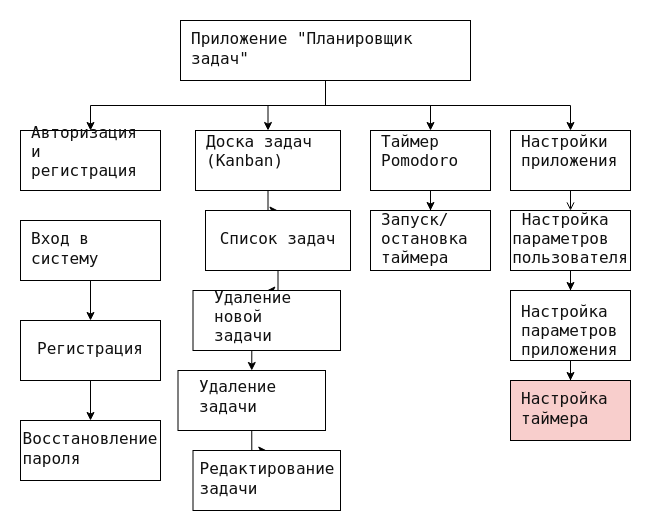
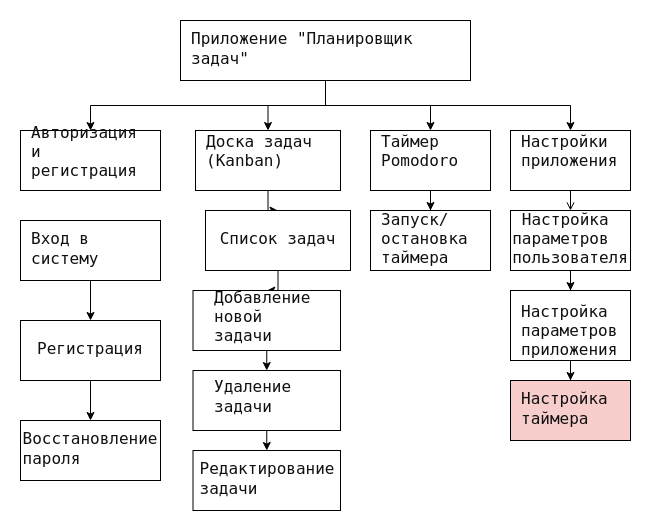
node "Удаление новой задачи": label "Удаление новой задачи" -> "Добавление новой задачи"
node "Удаление задачи": moved (252, 401) -> (267, 401)
